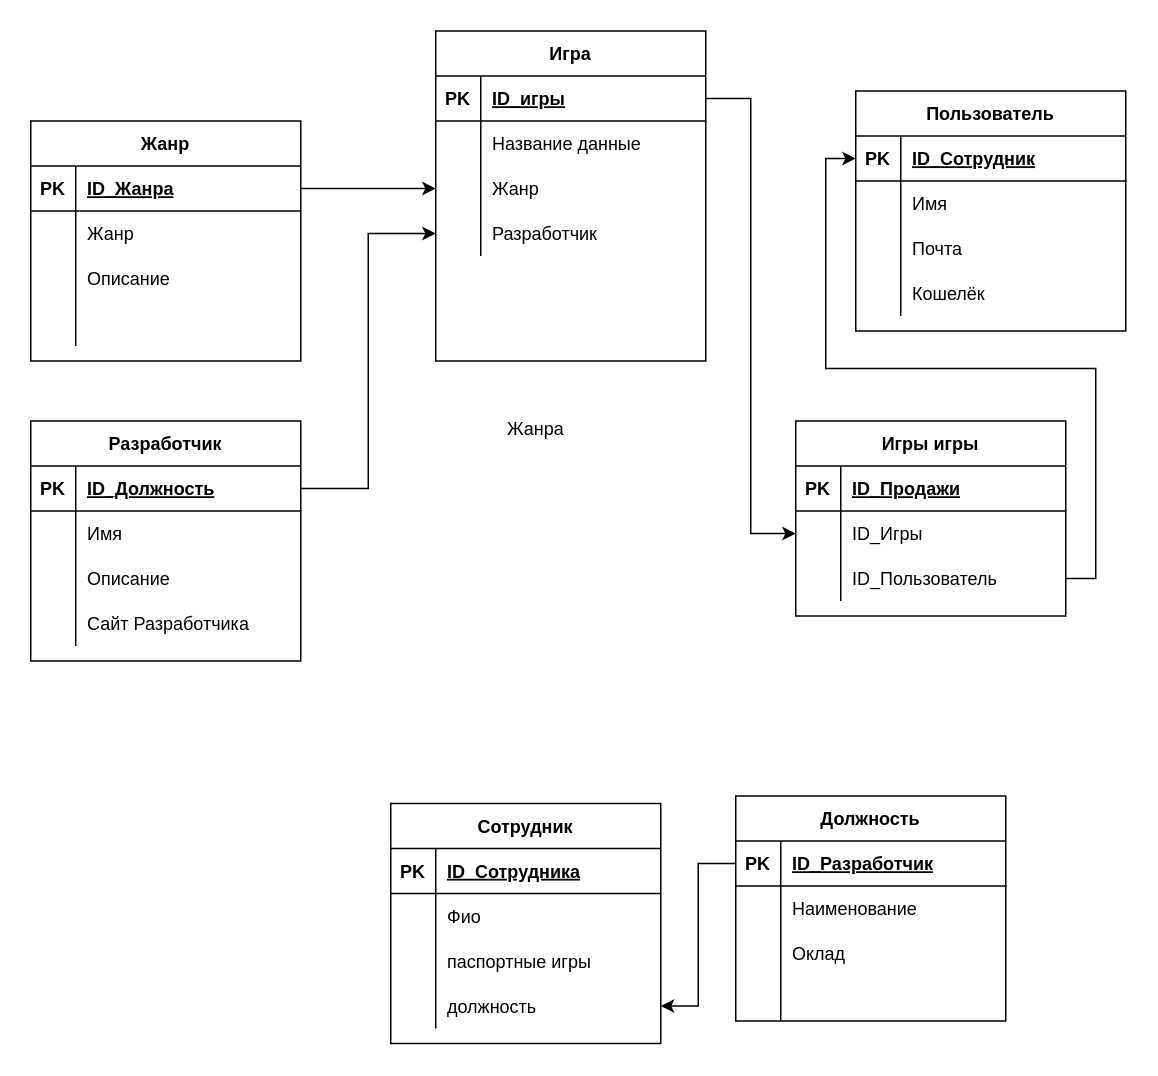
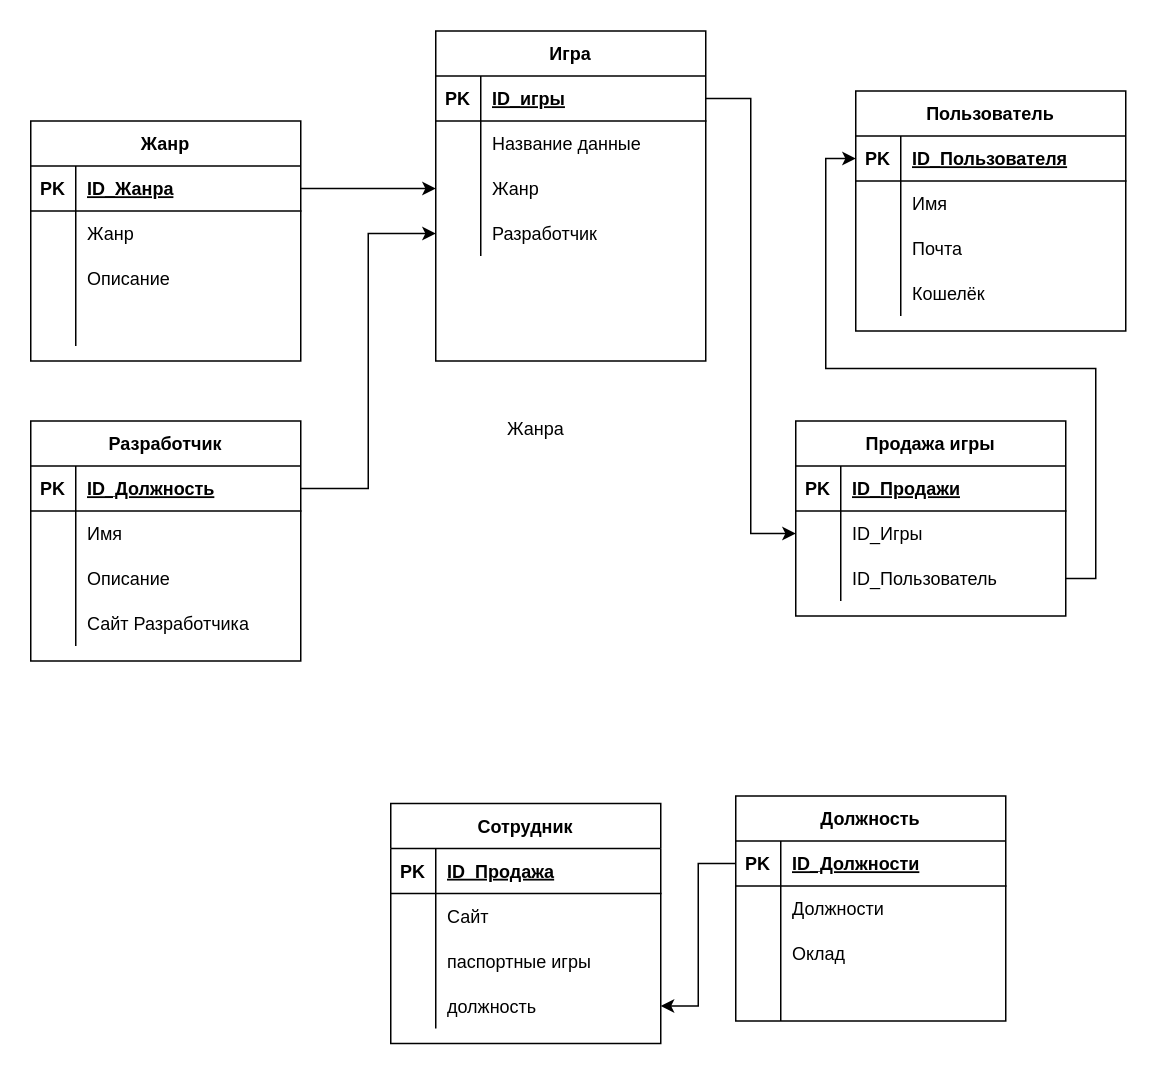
node "ID_Сотрудник": label "ID_Сотрудник" -> "ID_Пользователя"
node "Игры игры": label "Игры игры" -> "Продажа игры"
node "ID_Разработчик": label "ID_Разработчик" -> "ID_Должности"
node "ID_Сотрудника": label "ID_Сотрудника" -> "ID_Продажа"
node "Наименование": label "Наименование" -> "Должности"
node "Фио": label "Фио" -> "Сайт"
